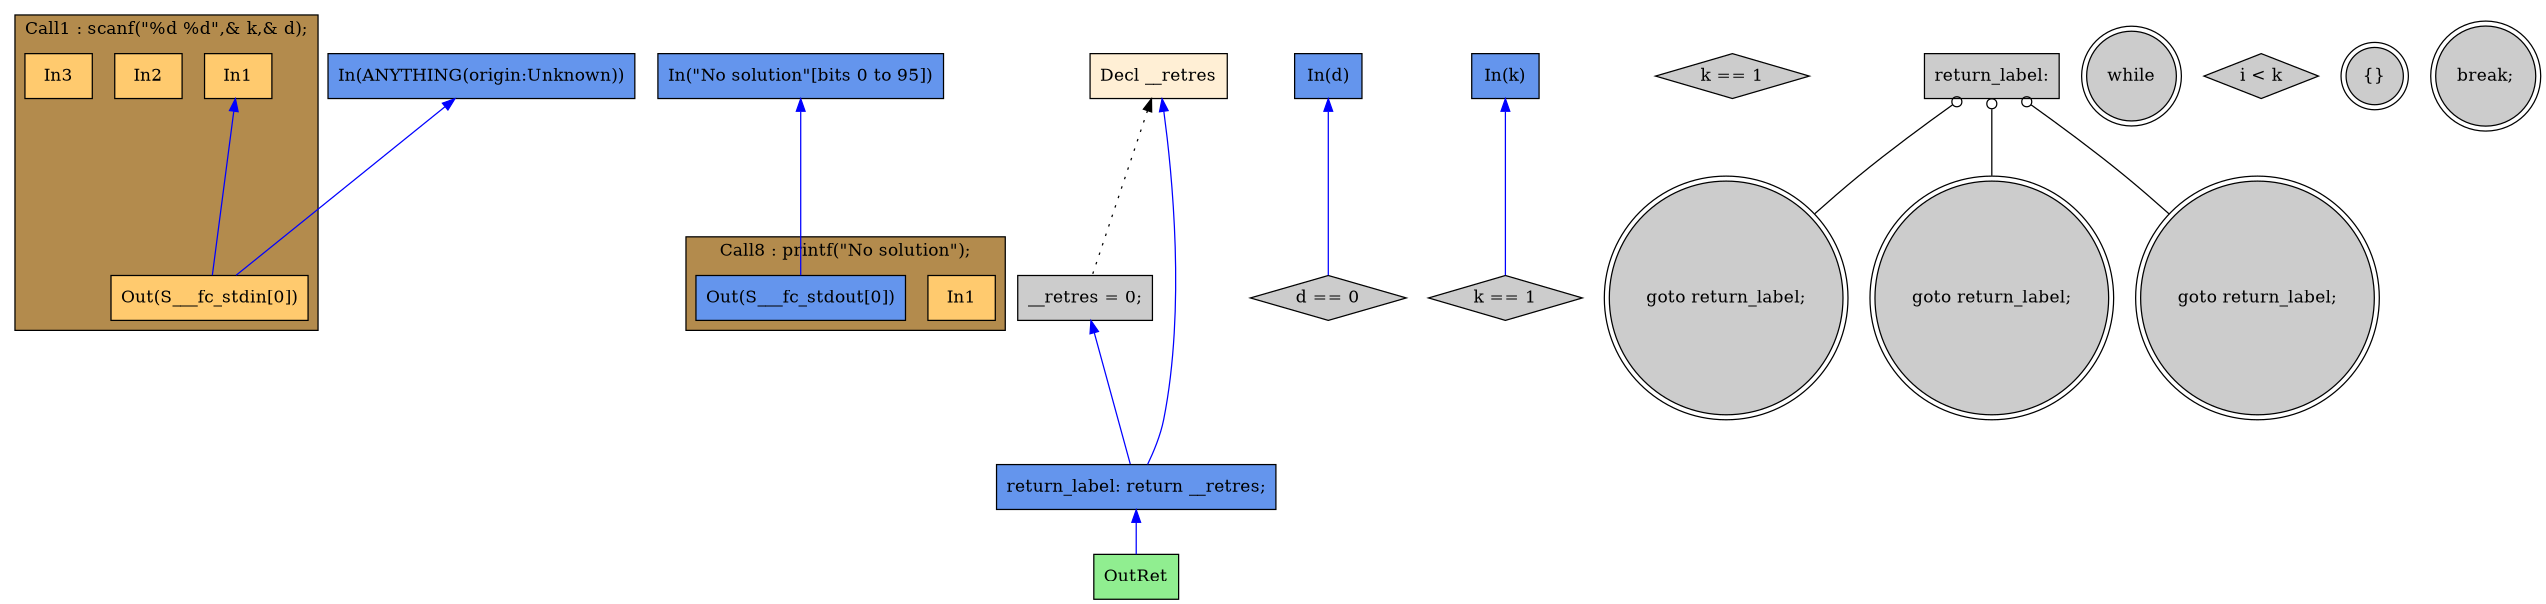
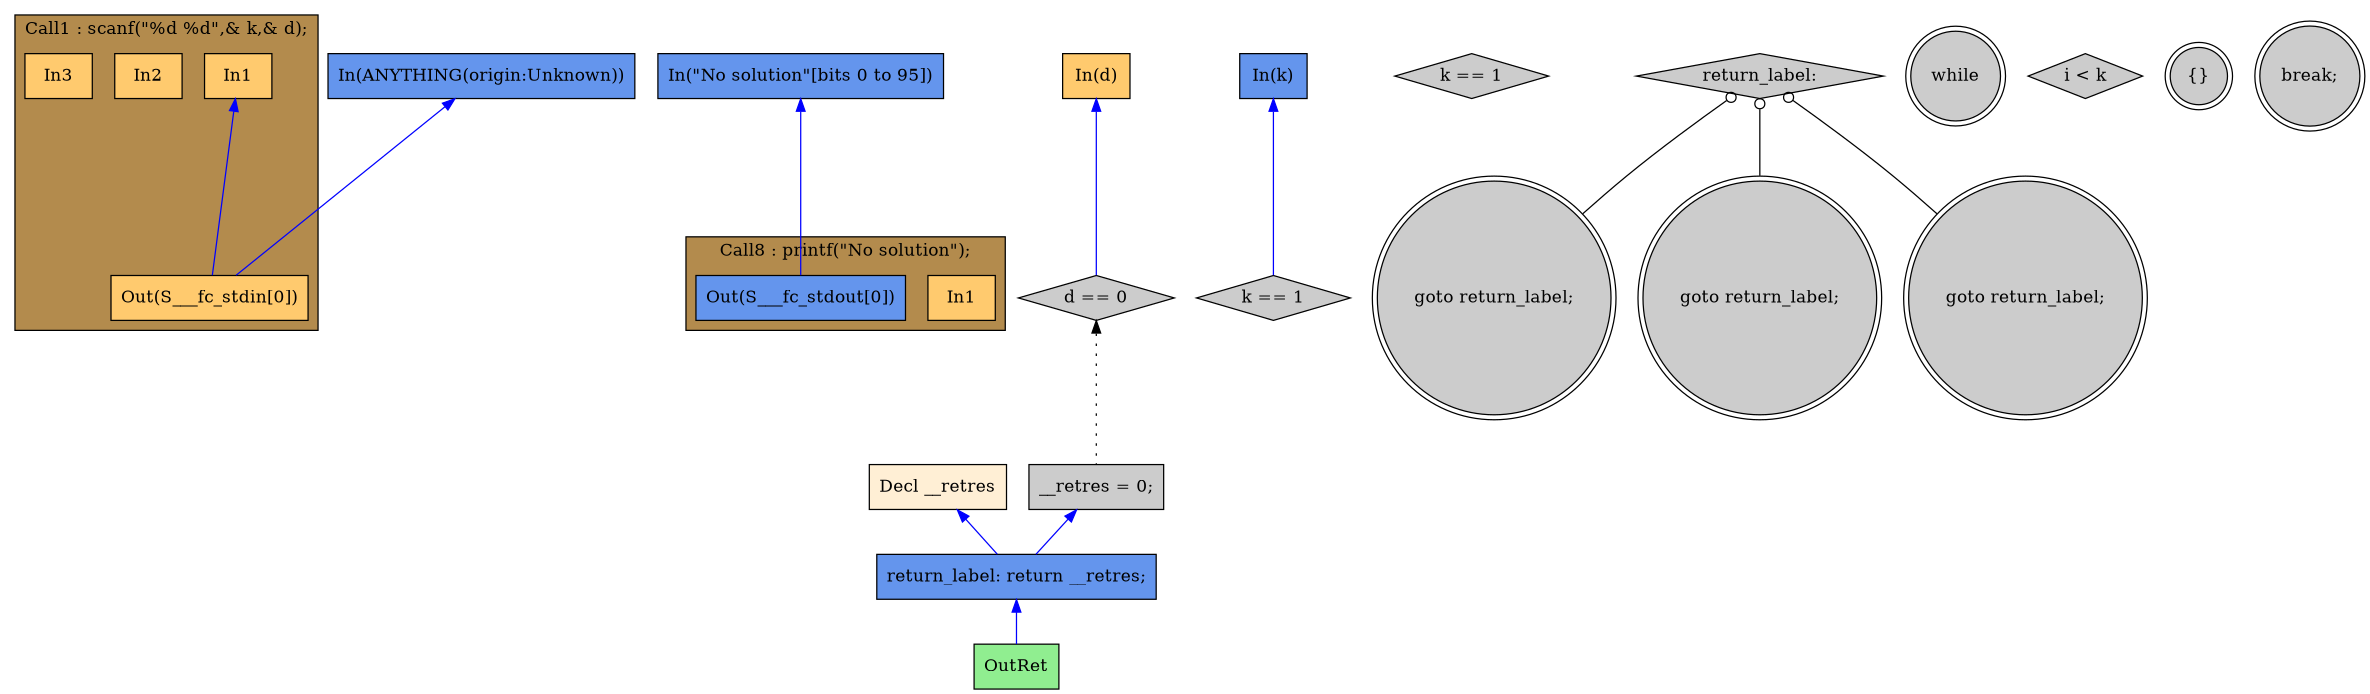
node "In(d)": fillcolor #6495ed -> #ffca6e
node "return_label:": shape box -> diamond
edge "__retres = 0;" -> "Decl __retres": now "__retres = 0;" -> "d == 0"
